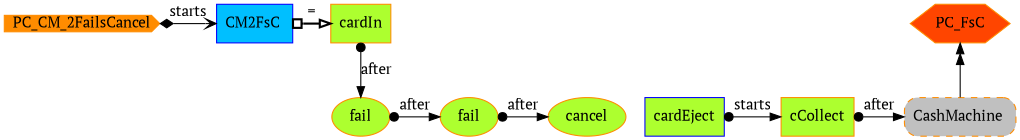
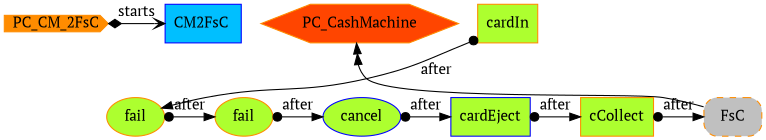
node "PC_CM_2FailsCancel": label "PC_CM_2FailsCancel" -> "PC_CM_2FsC"
edge "CM2FsC" -- "cardIn": removed, label "="
node "PC_FsC": label "PC_FsC" -> "PC_CashMachine"
edge "cardEject" -- "cCollect": label "starts" -> "after"
edge "cancel" -- "cardEject": added, label "after"
node "cancel": color darkorange -> blue
node "CashMachine": label "CashMachine" -> "FsC"
